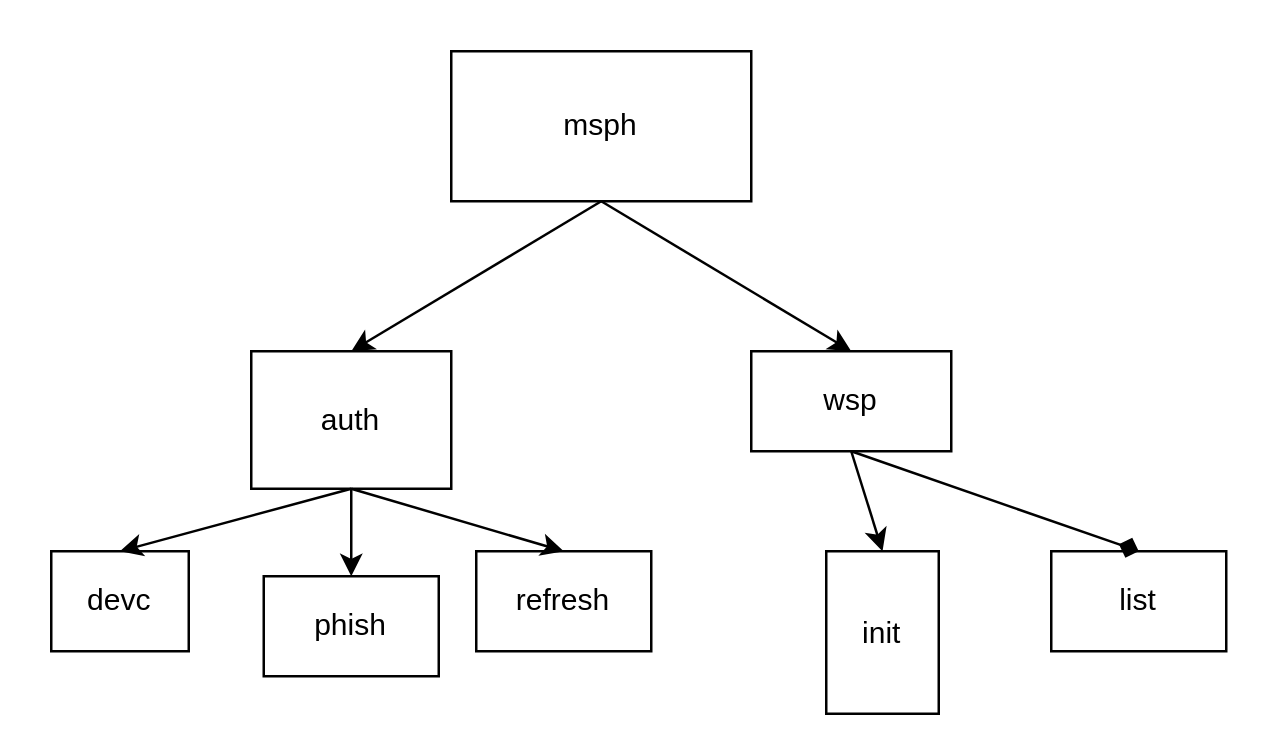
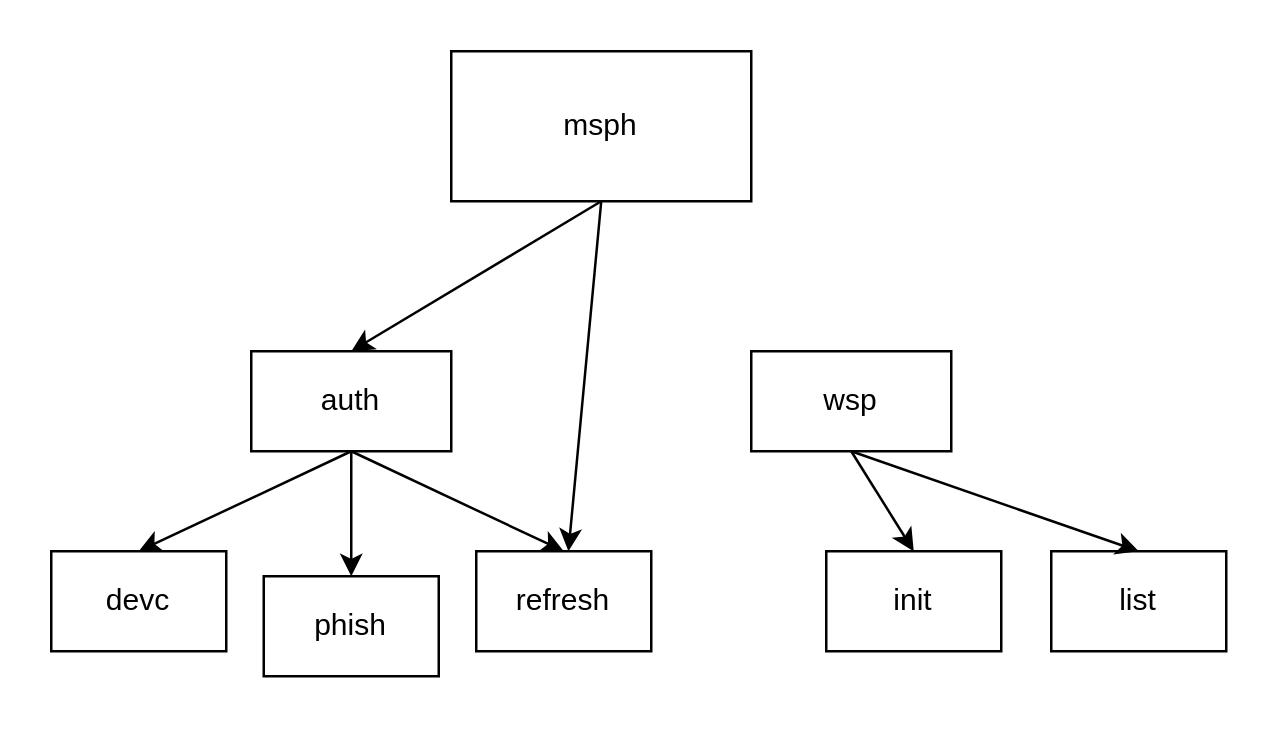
edge "msph" -> "wsp": now "msph" -> "refresh"
node "auth": size 200x138 -> 200x100
edge "wsp" -> "list": arrowhead diamond -> classic
node "devc": size 138x100 -> 175x100
node "init": size 113x163 -> 175x100
